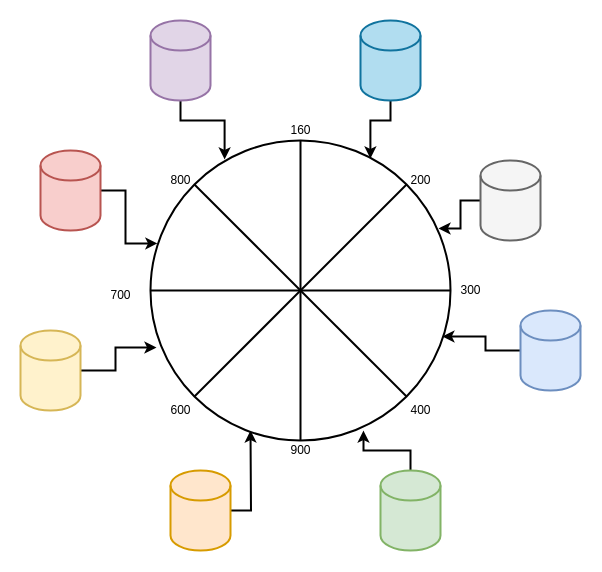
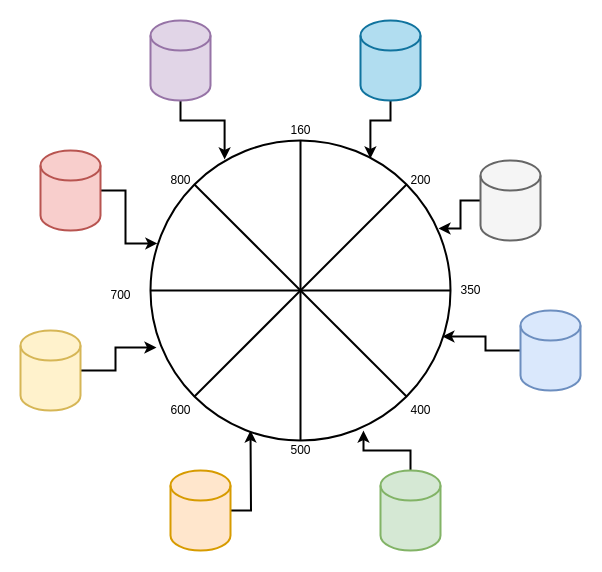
node "300": label "300" -> "350"
node "900": label "900" -> "500"
